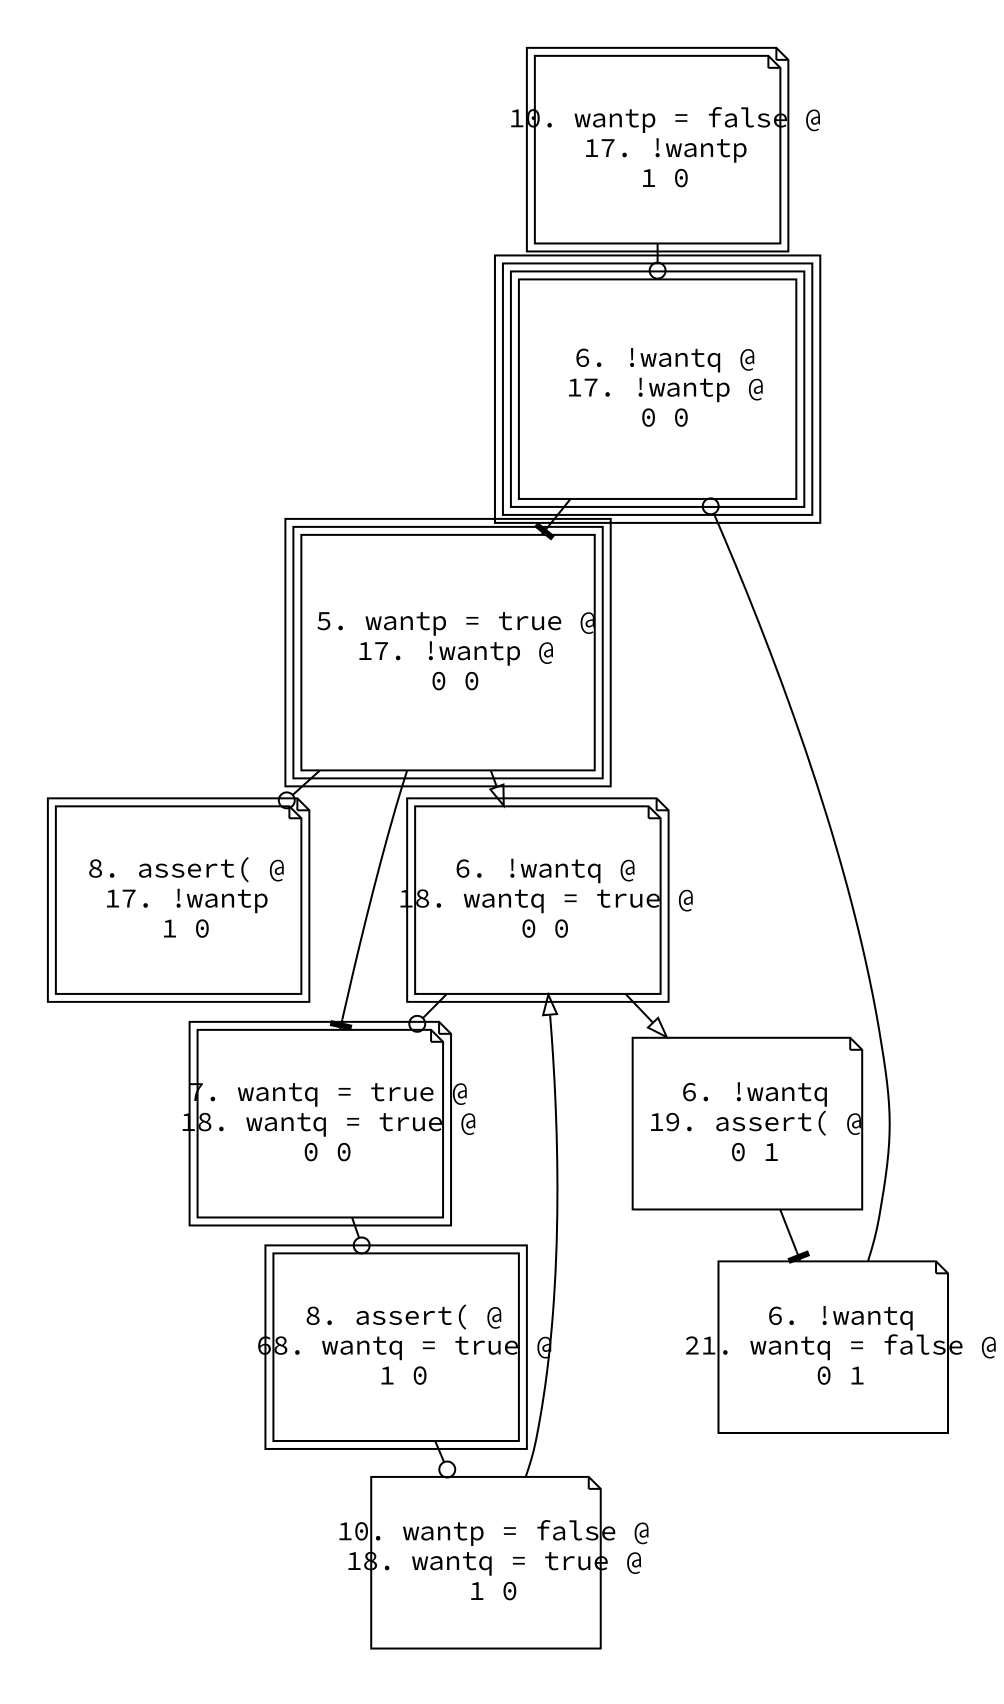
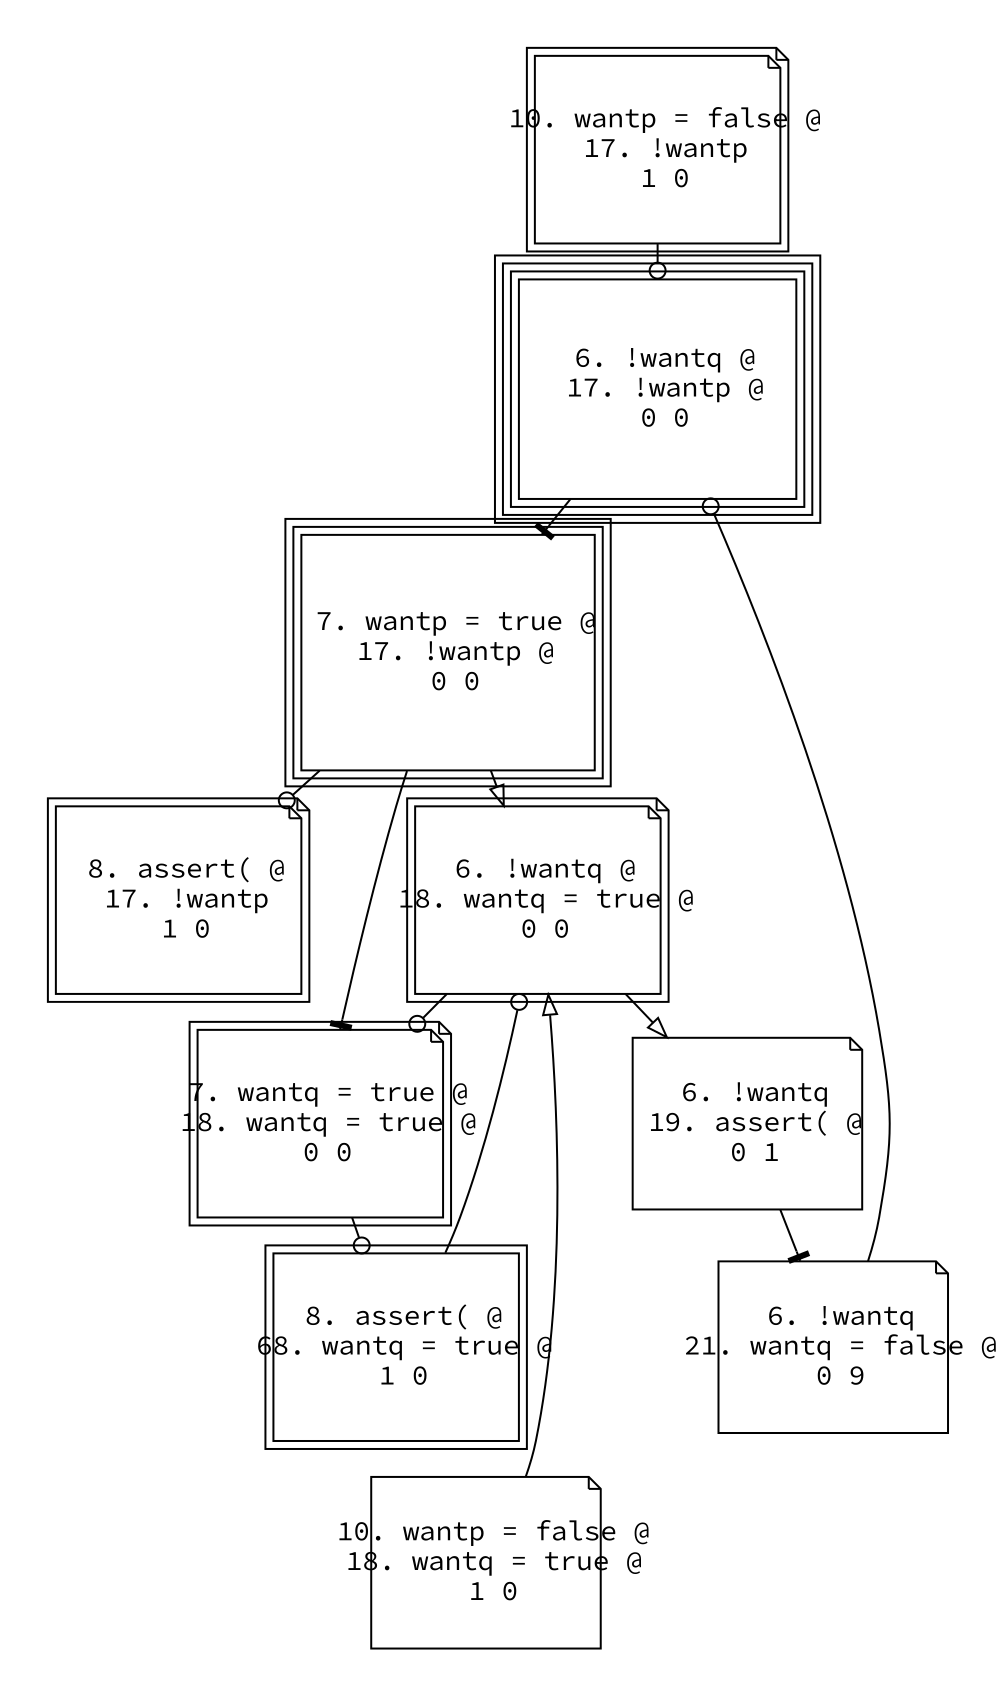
node "5. wantp = true @ 17. !wantp @ 0 0": label "5. wantp = true @ 17. !wantp @ 0 0" -> "7. wantp = true @ 17. !wantp @ 0 0"
node "6. !wantq 21. wantq = false @ 0 1": label "6. !wantq 21. wantq = false @ 0 1" -> "6. !wantq 21. wantq = false @ 0 9"
edge "8. assert( @ 68. wantq = true @ 1 0" -> "10. wantp = false @ 18. wantq = true @ 1 0": now "8. assert( @ 68. wantq = true @ 1 0" -> "6. !wantq @ 18. wantq = true @ 0 0"
